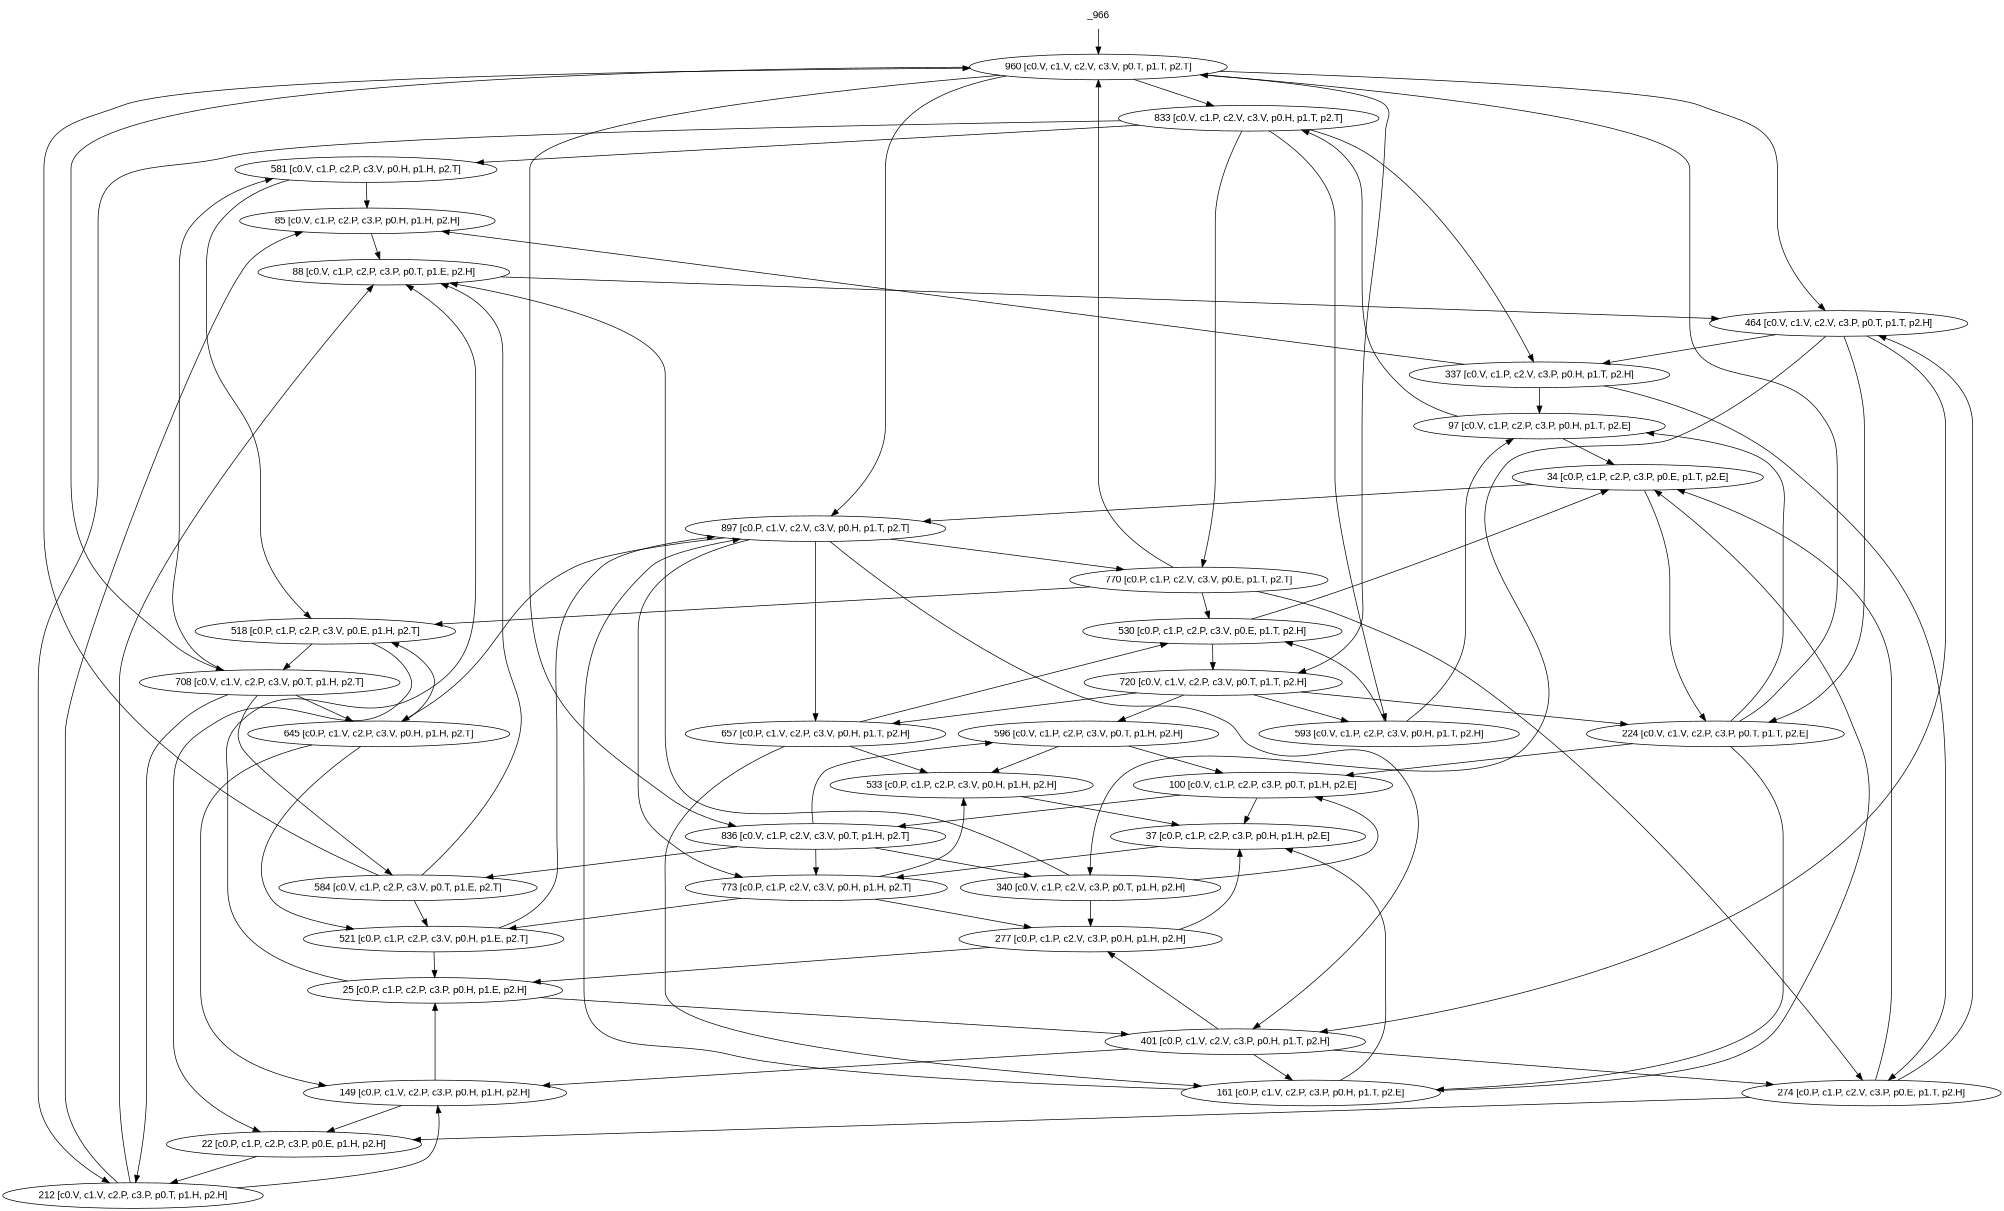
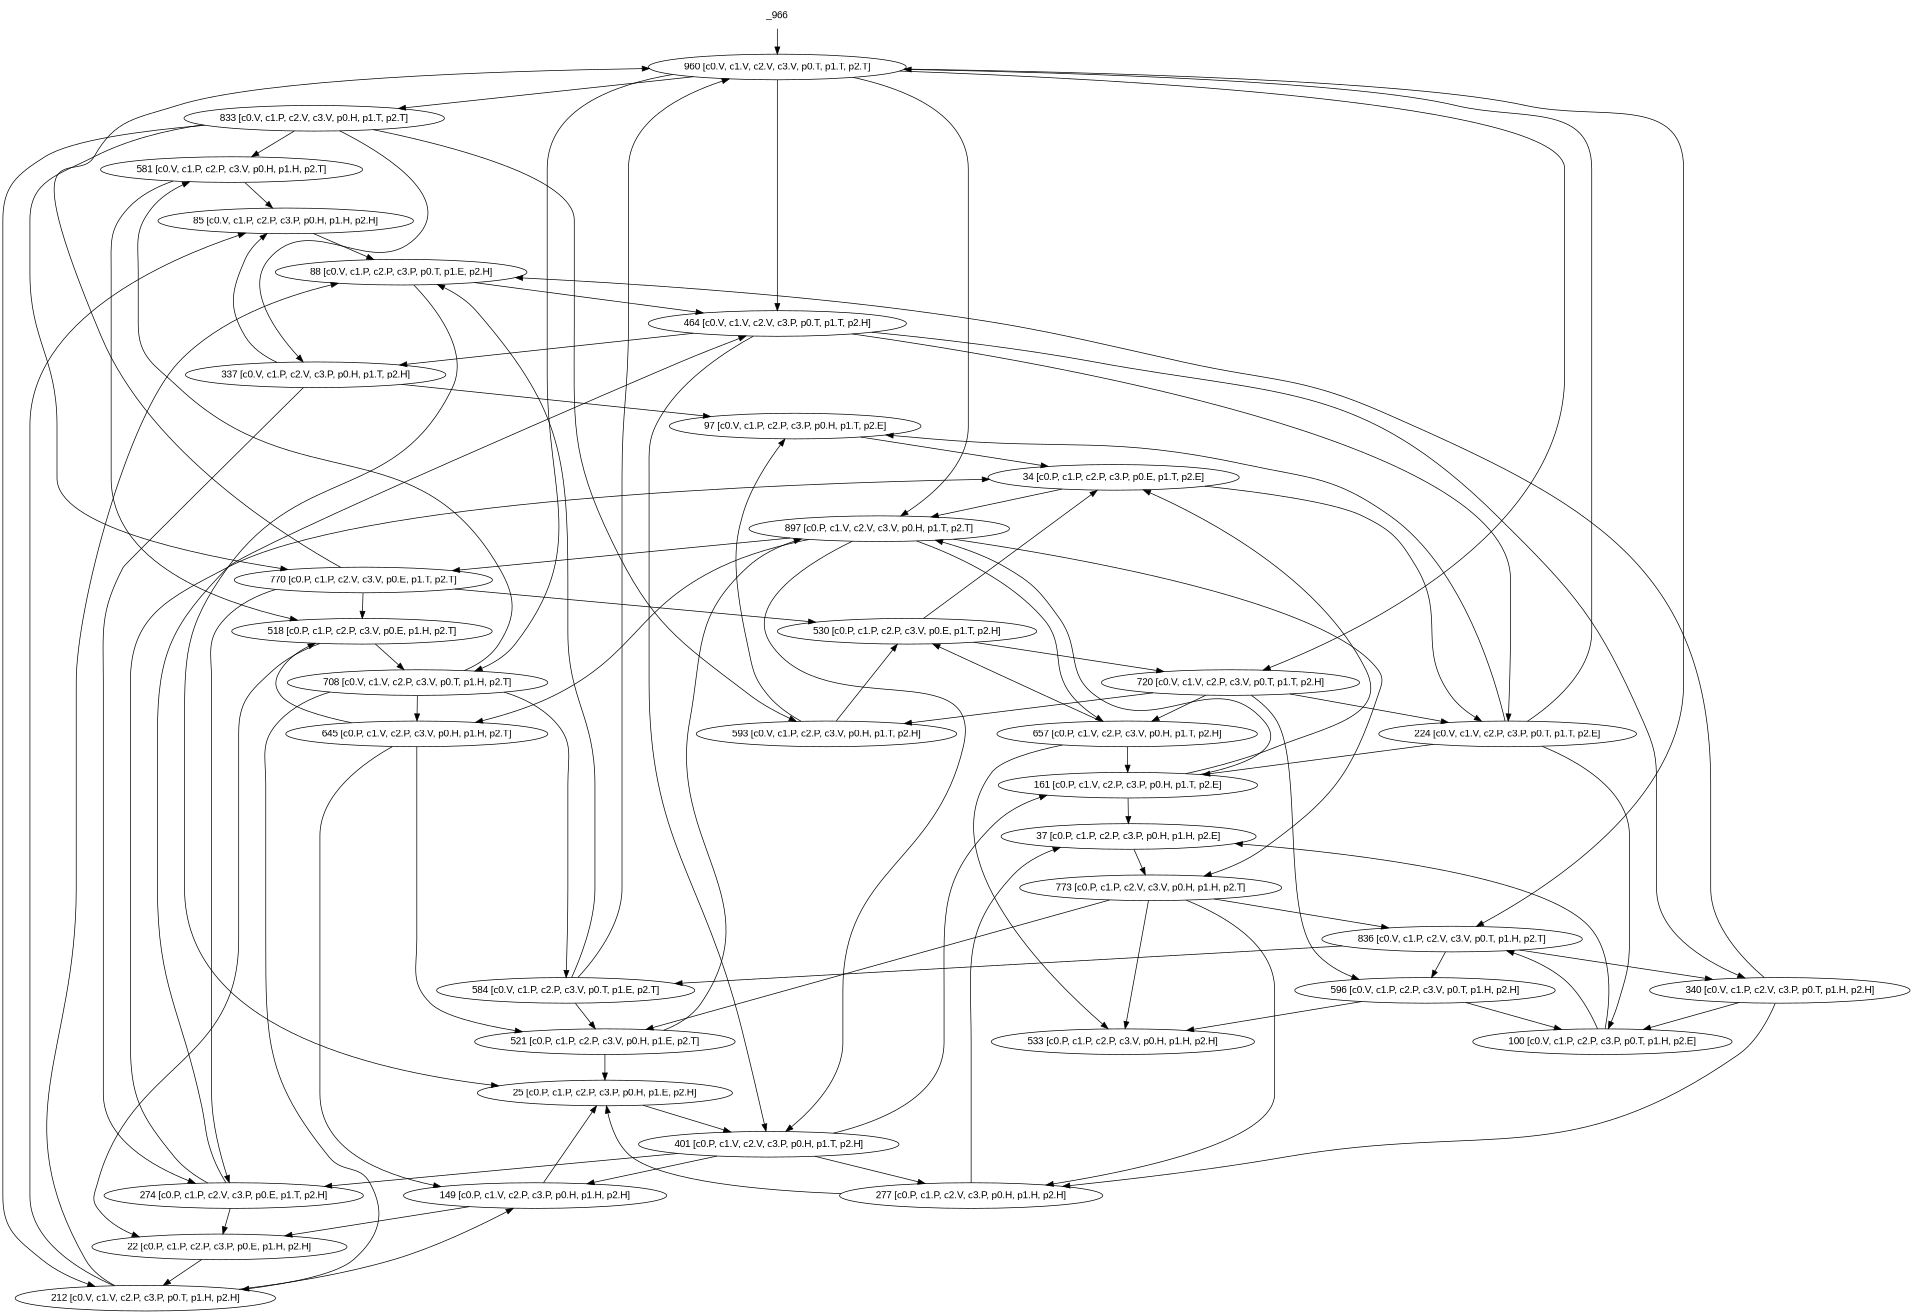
edge "97 [c0.V, c1.P, c2.P, c3.P, p0.H, p1.T, p2.E]" -> "833 [c0.V, c1.P, c2.V, c3.V, p0.H, p1.T, p2.T]": removed
edge "25 [c0.P, c1.P, c2.P, c3.P, p0.H, p1.E, p2.H]" -> "88 [c0.V, c1.P, c2.P, c3.P, p0.T, p1.E, p2.H]": reversed
edge "533 [c0.P, c1.P, c2.P, c3.V, p0.H, p1.H, p2.H]" -> "37 [c0.P, c1.P, c2.P, c3.P, p0.H, p1.H, p2.E]": removed
edge "836 [c0.V, c1.P, c2.V, c3.V, p0.T, p1.H, p2.T]" -> "773 [c0.P, c1.P, c2.V, c3.V, p0.H, p1.H, p2.T]": reversed
